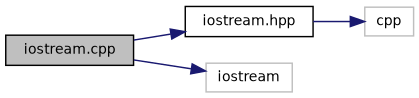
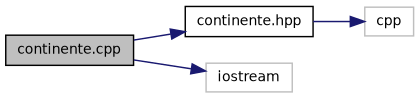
node "iostream.hpp": label "iostream.hpp" -> "continente.hpp"
node "iostream.cpp": label "iostream.cpp" -> "continente.cpp"
